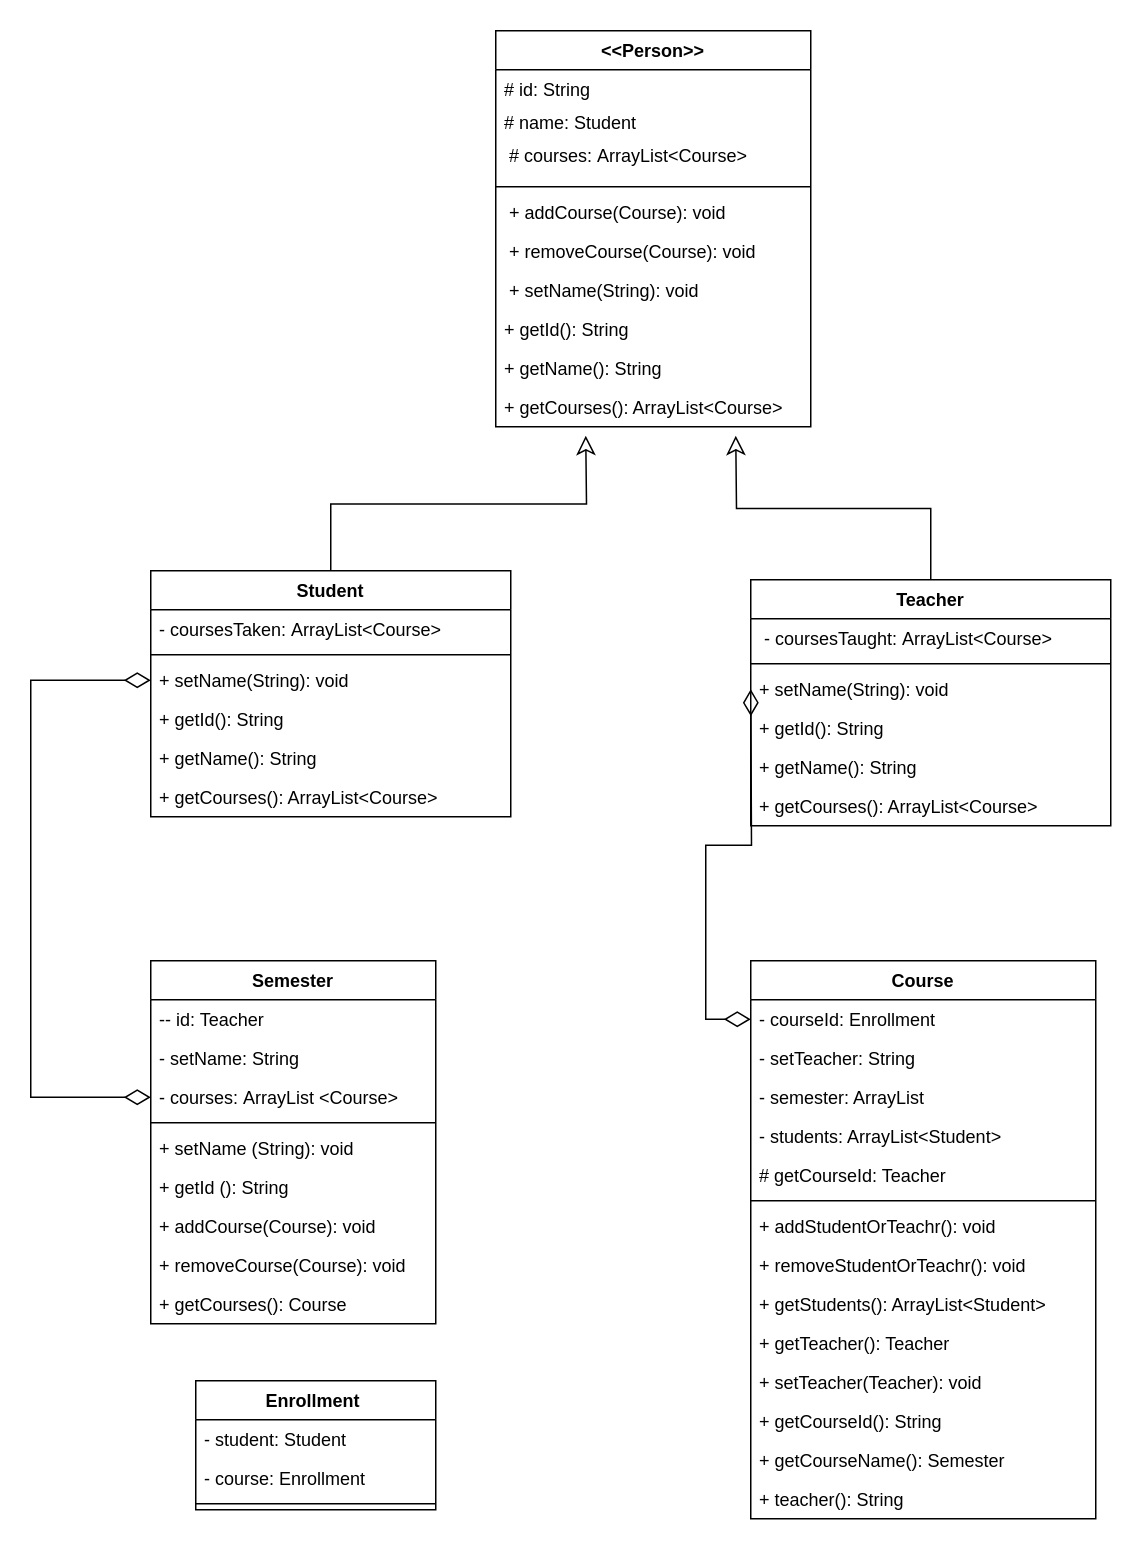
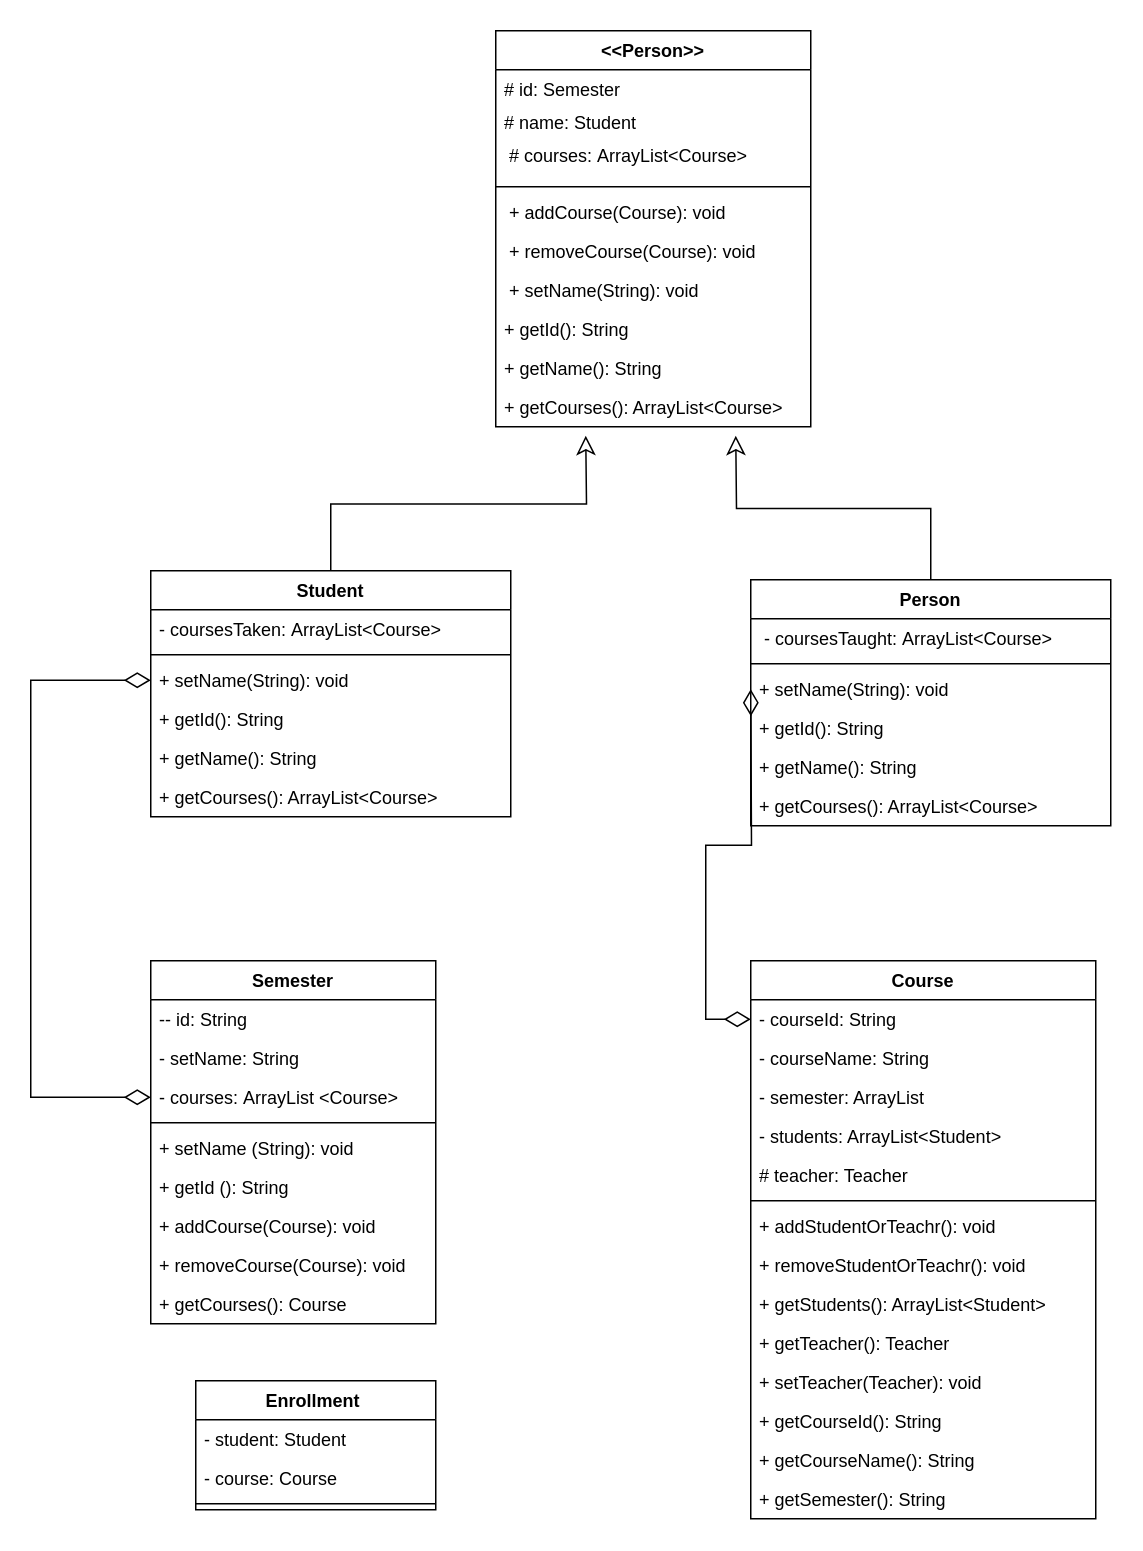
node "# id: String": label "# id: String" -> "# id: Semester"
node "Teacher": label "Teacher" -> "Person"
node "-- id: Teacher": label "-- id: Teacher" -> "-- id: String"
node "- courseId: Enrollment": label "- courseId: Enrollment" -> "- courseId: String"
node "- setTeacher: String": label "- setTeacher: String" -> "- courseName: String"
node "# getCourseId: Teacher": label "# getCourseId: Teacher" -> "# teacher: Teacher"
node "+ getCourseName(): Semester": label "+ getCourseName(): Semester" -> "+ getCourseName(): String"
node "- course: Enrollment": label "- course: Enrollment" -> "- course: Course"
node "+ teacher(): String": label "+ teacher(): String" -> "+ getSemester(): String"
